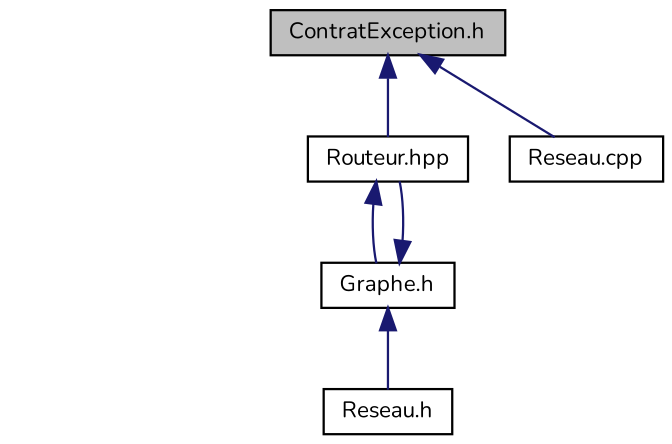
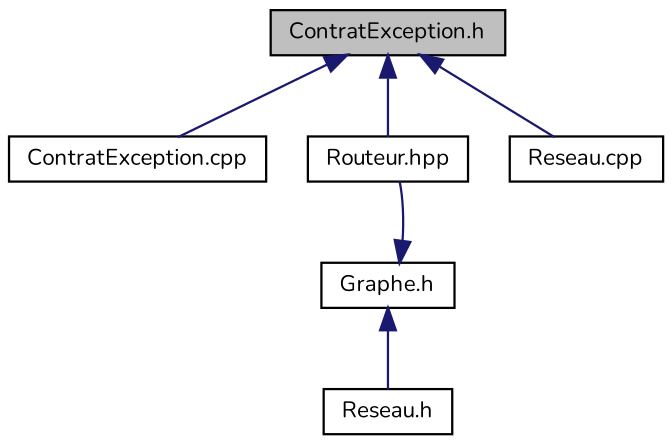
node "ContratException.cpp": added
edge "Graphe.h" -> "Routeur.hpp": removed
